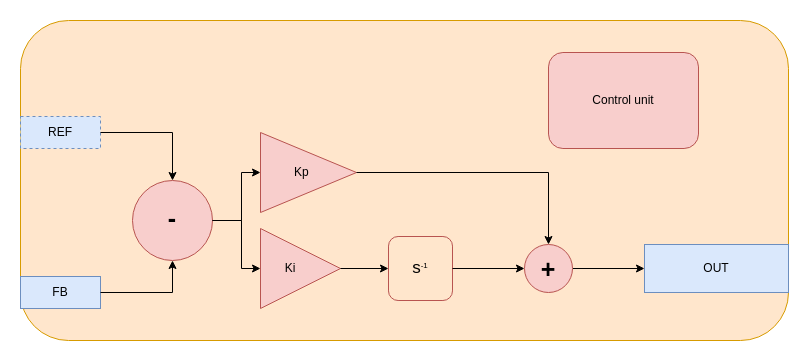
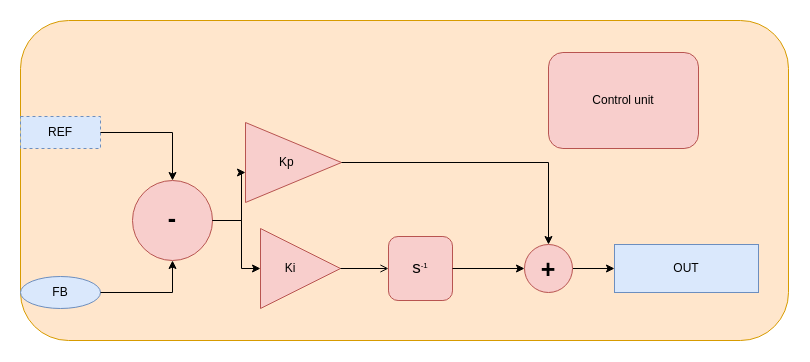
node "Kp": moved (309, 173) -> (294, 163)
edge "Ki" -> "s-1": arrowhead classic -> open
node "s-1": fillcolor #ffe6cc -> #f8cecc
node "OUT": moved (717, 269) -> (687, 269)
node "FB": shape rectangle -> ellipse
